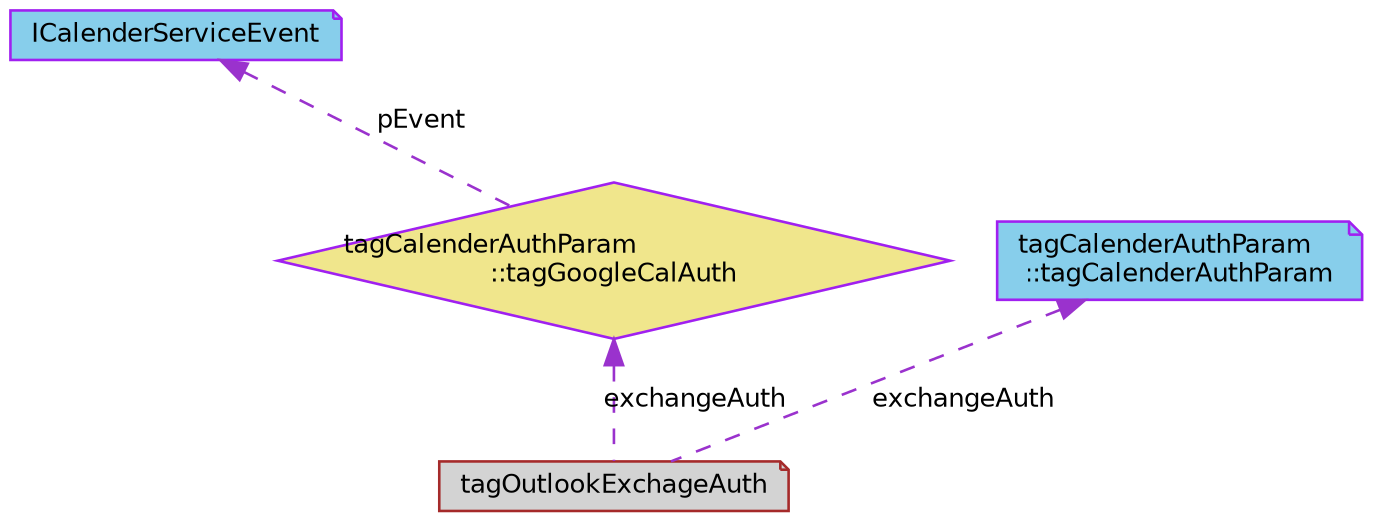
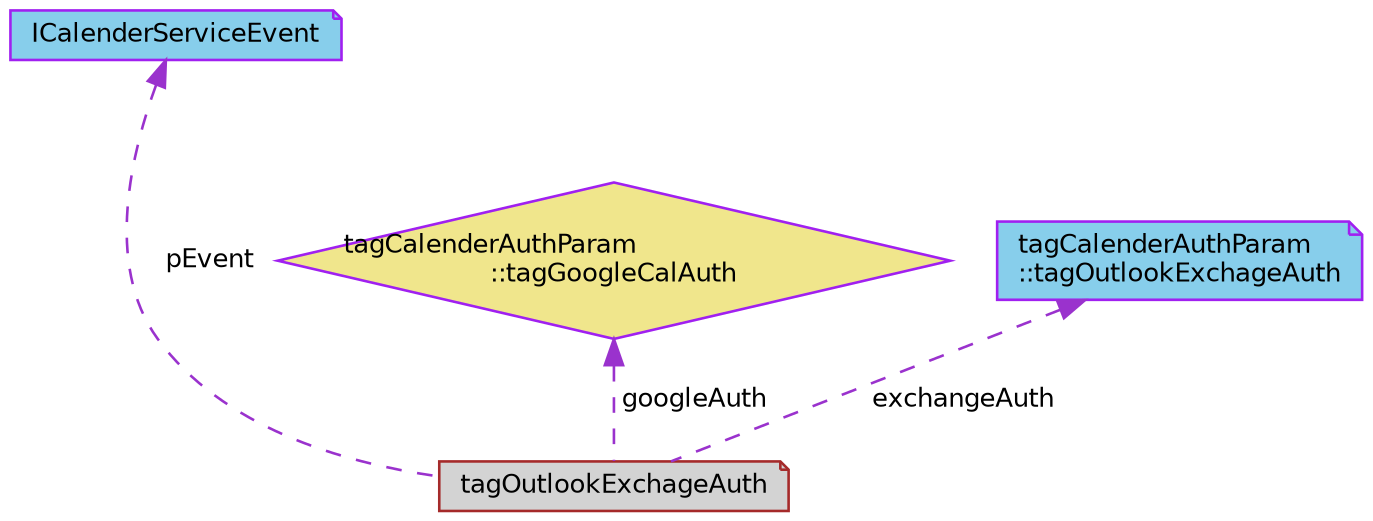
edge "tagCalenderAuthParam ::tagGoogleCalAuth" -> "ICalenderServiceEvent": now "tagOutlookExchageAuth" -> "ICalenderServiceEvent"
node "tagCalenderAuthParam ::tagCalenderAuthParam": label "tagCalenderAuthParam ::tagCalenderAuthParam" -> "tagCalenderAuthParam ::tagOutlookExchageAuth"
edge "tagOutlookExchageAuth" -> "tagCalenderAuthParam ::tagGoogleCalAuth": label " exchangeAuth" -> " googleAuth"
